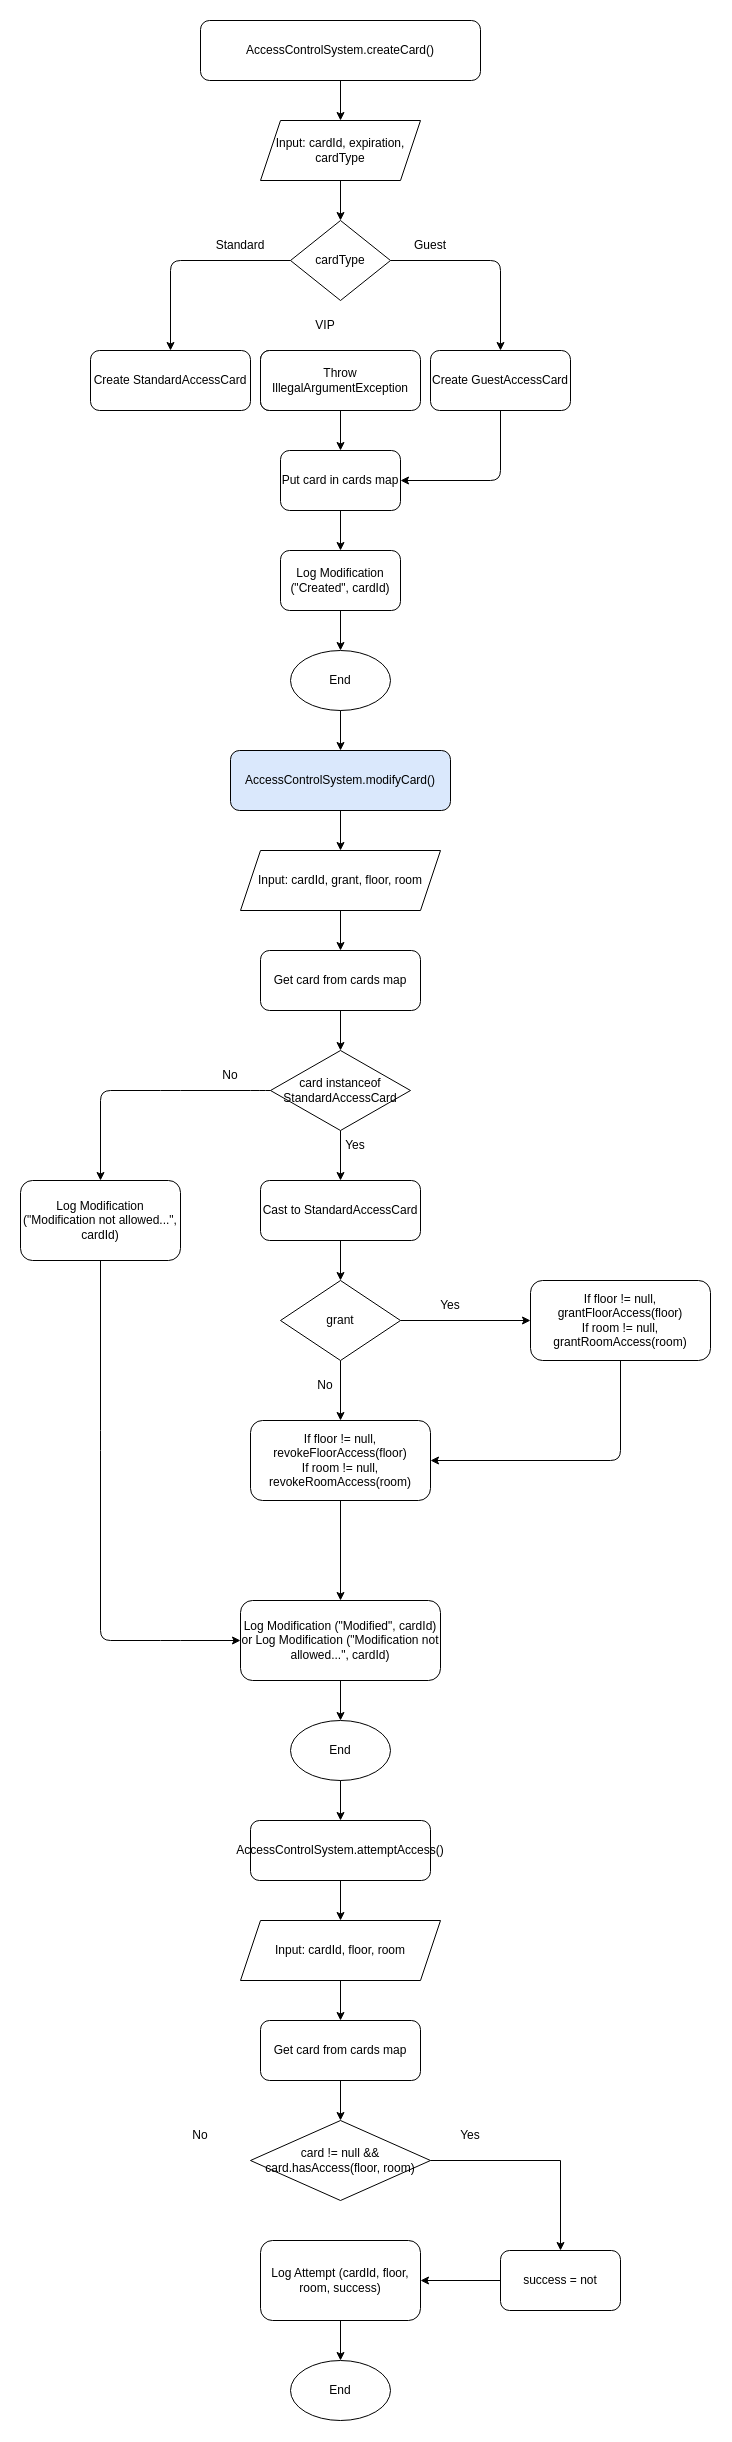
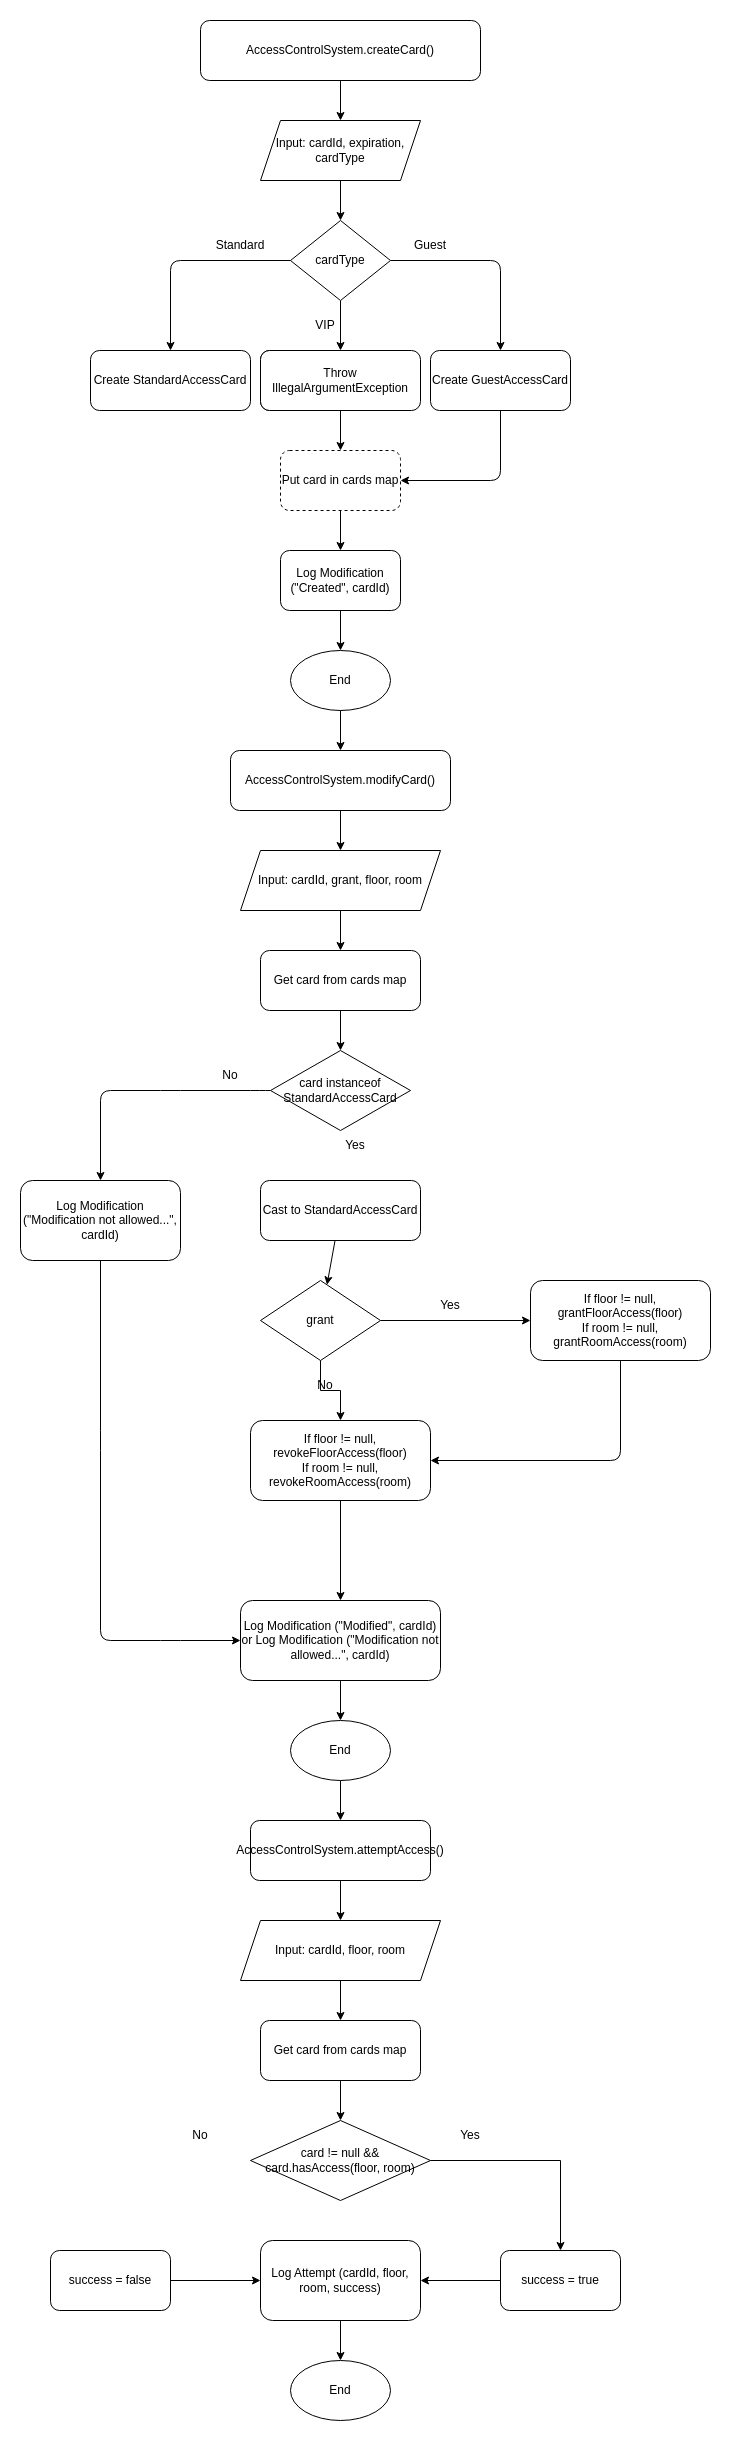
edge "cardType" -> "Throw IllegalArgumentException": added
node "Put card in cards map": style solid -> dashed
node "AccessControlSystem.modifyCard()": fillcolor #dae8fc -> #ffffff
edge "card instanceof StandardAccessCard" -> "Cast to StandardAccessCard": removed
node "grant": moved (341, 1321) -> (321, 1321)
node "success = false": added
edge "success = false" -> "Log Attempt (cardId, floor, room, success)": added
node "success = not": label "success = not" -> "success = true"
